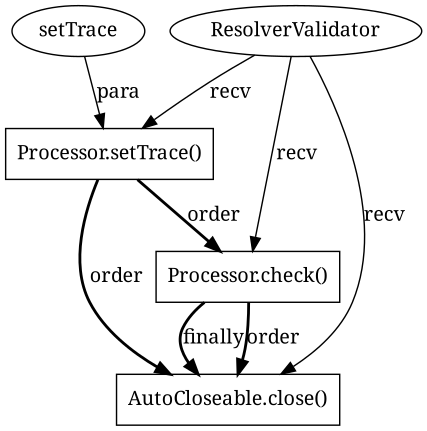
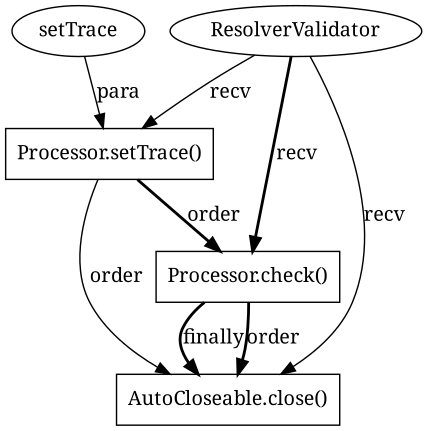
edge "ResolverValidator" -> "Processor.check()": style solid -> bold
edge "Processor.setTrace()" -> "AutoCloseable.close()": style bold -> solid
